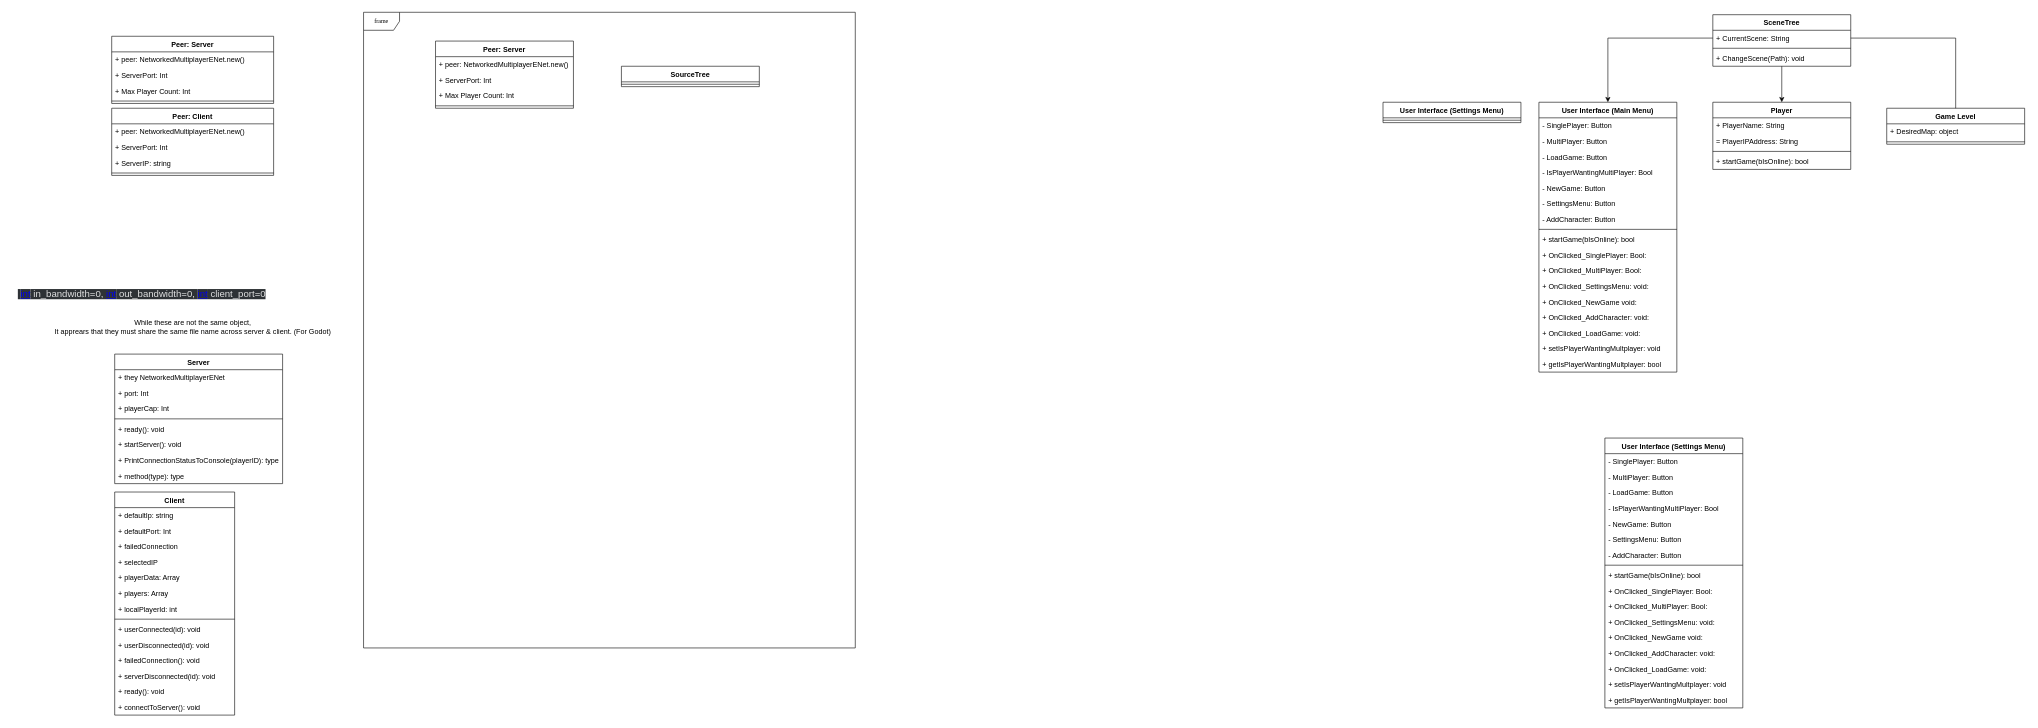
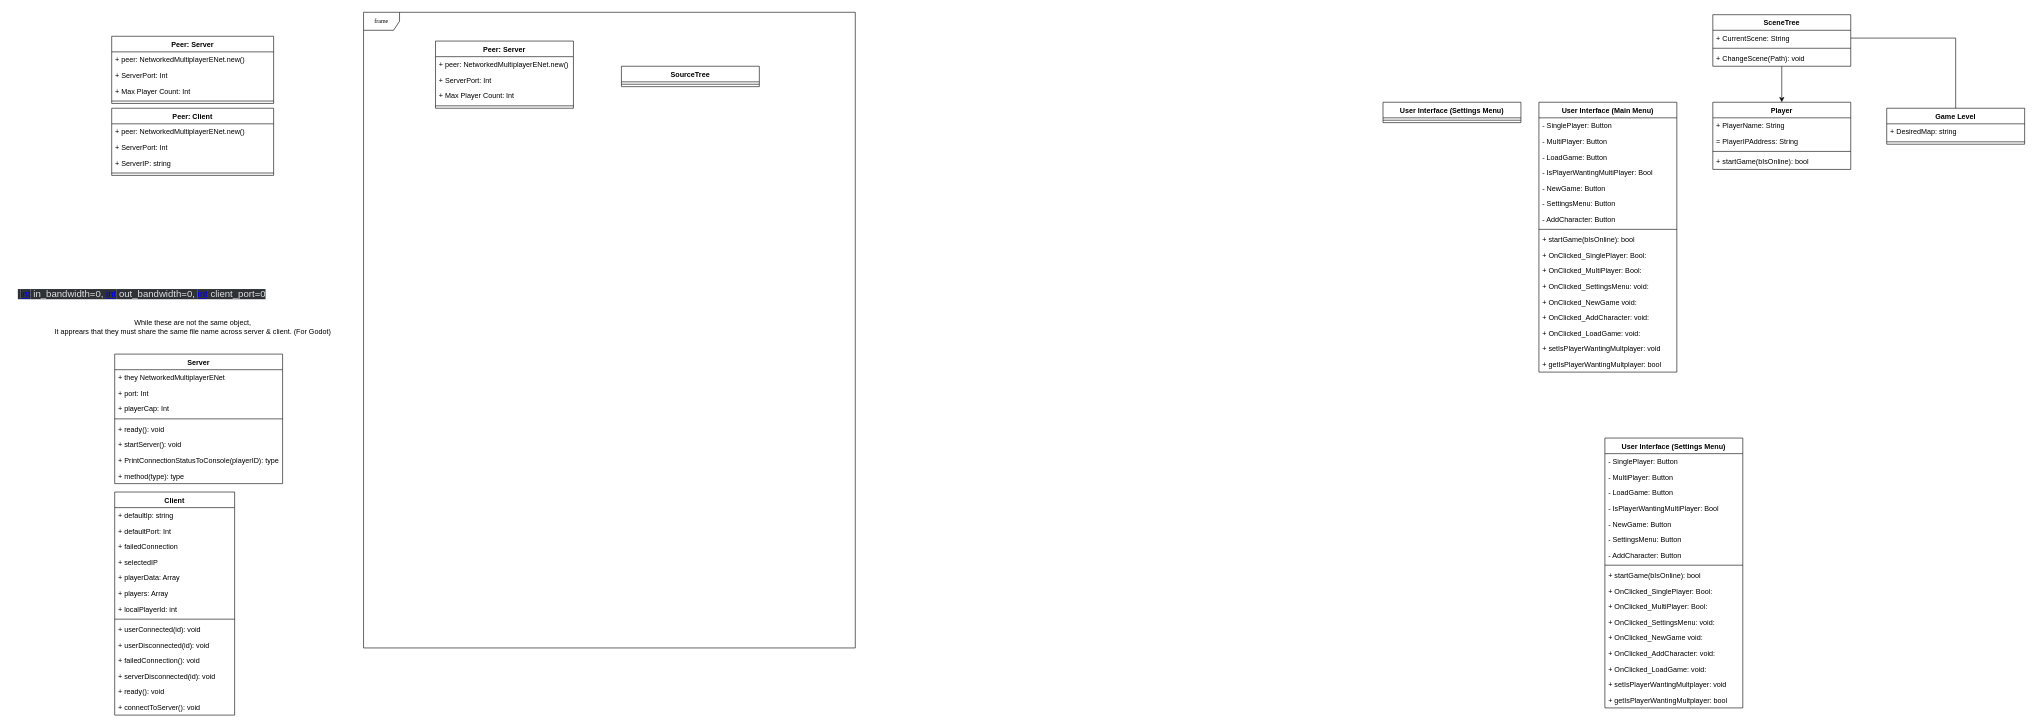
edge "+ CurrentScene: String" -> "User Interface (Main Menu)": removed
node "+ DesiredMap: object": label "+ DesiredMap: object" -> "+ DesiredMap: string"
